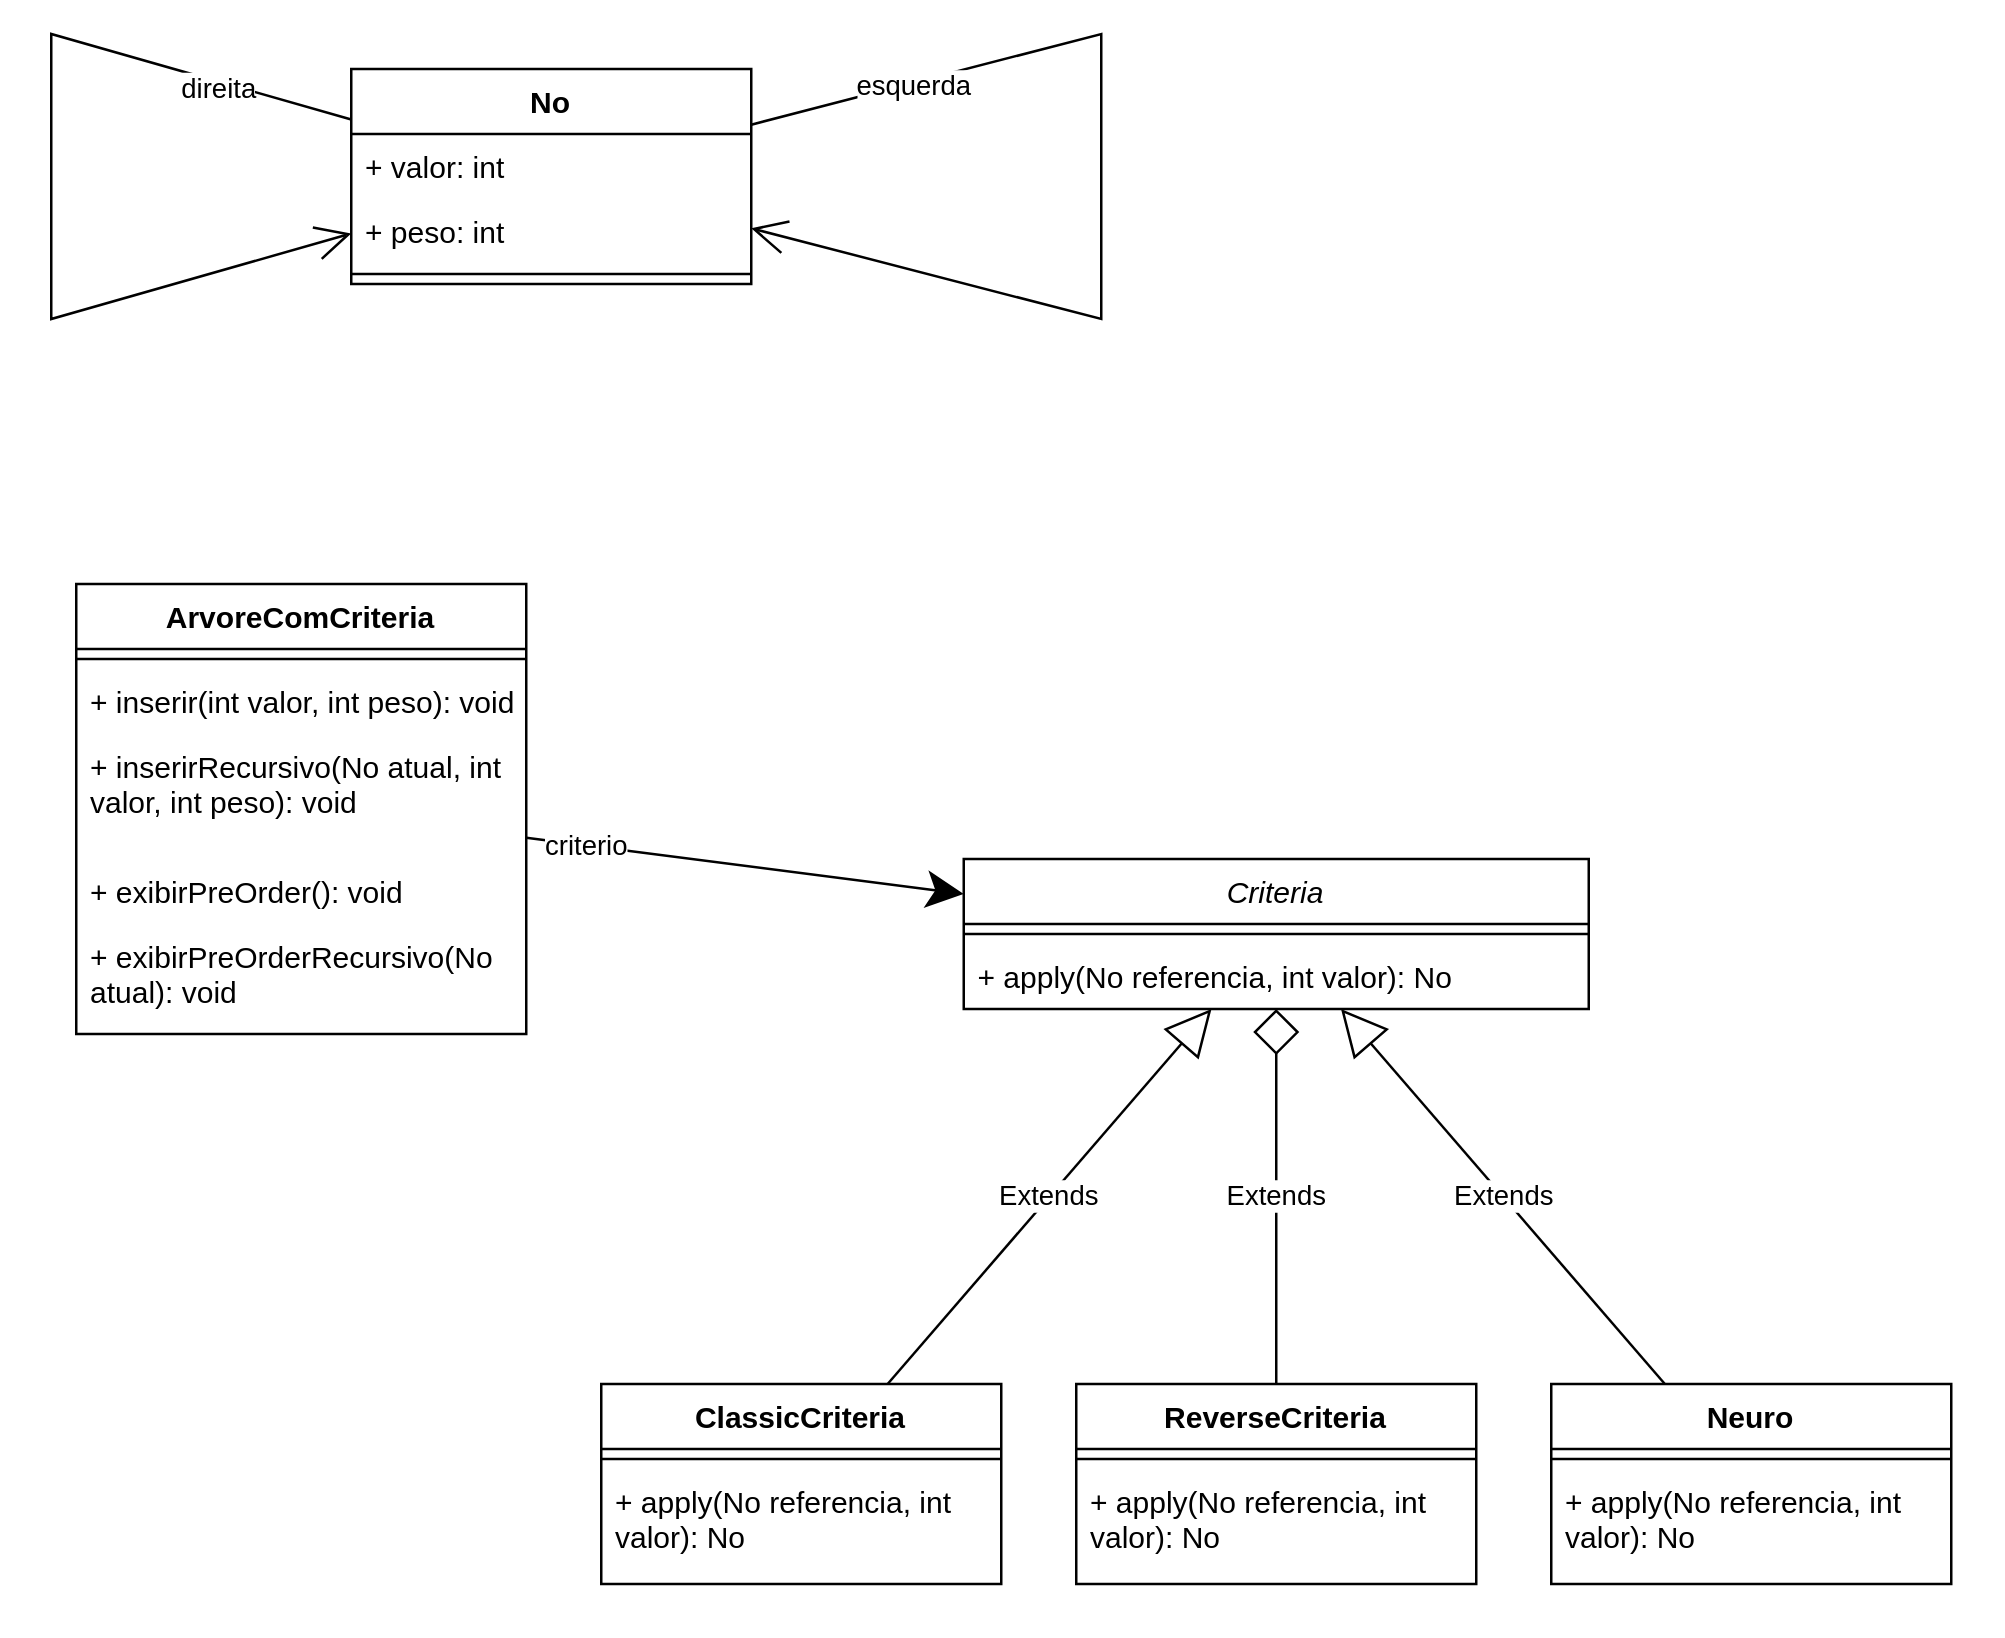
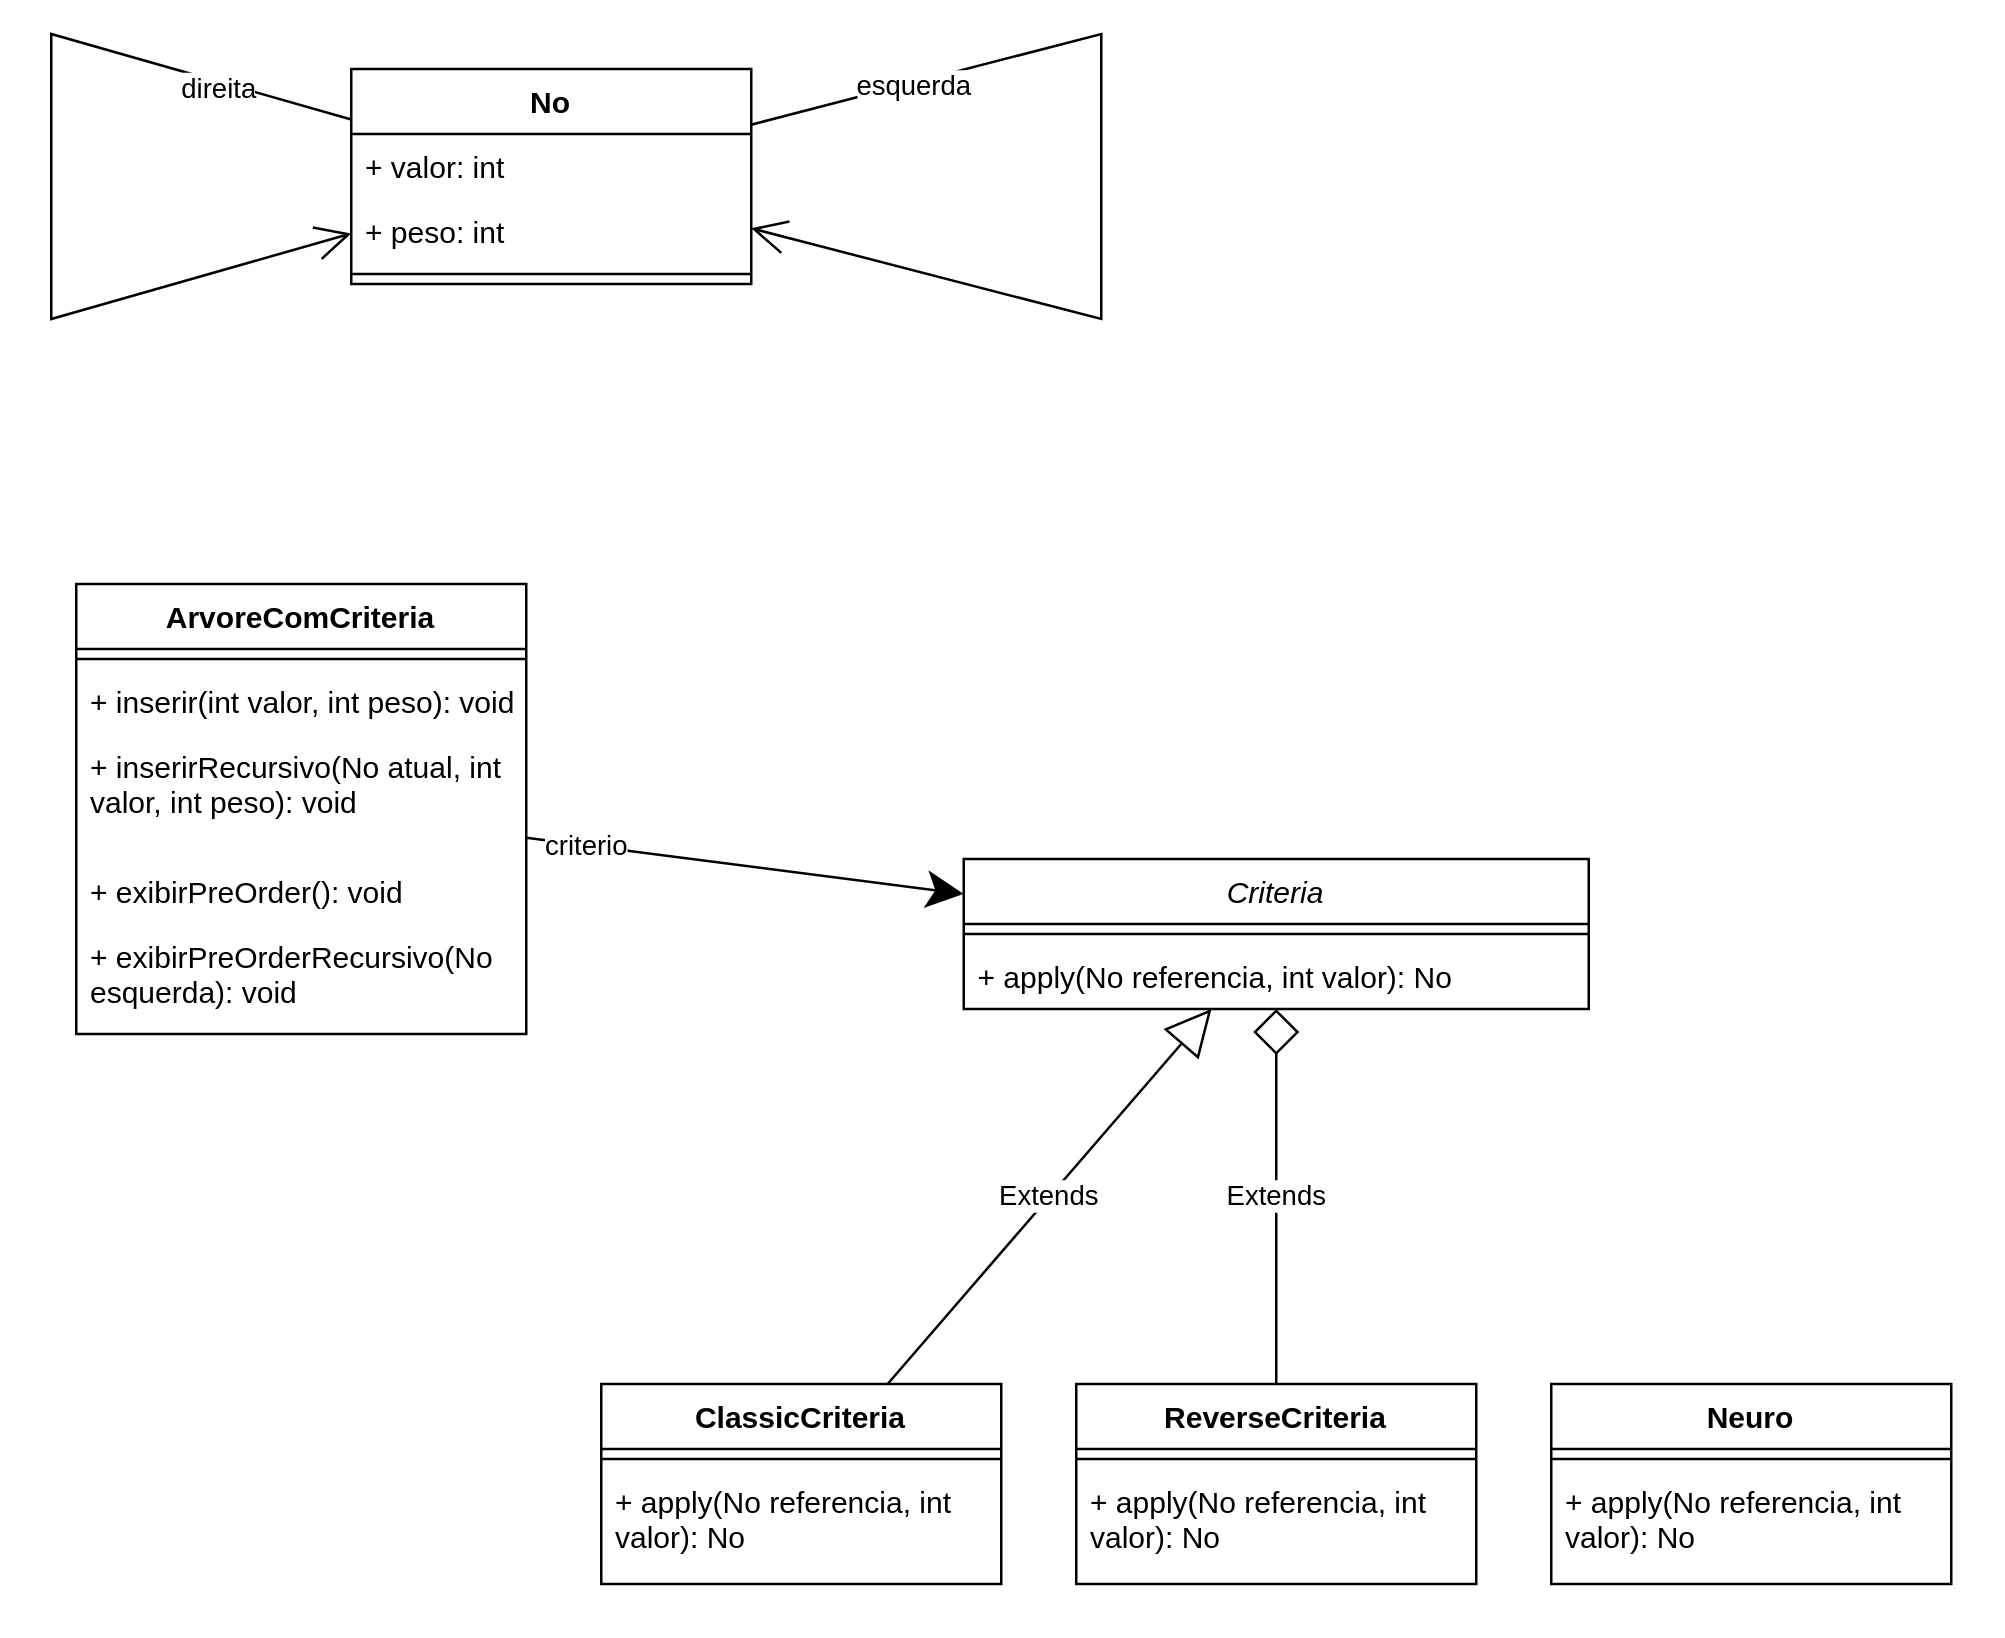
node "+ exibirPreOrderRecursivo(No atual): void": label "+ exibirPreOrderRecursivo(No atual): void" -> "+ exibirPreOrderRecursivo(No esquerda): void"
edge "Neuro" -> "Criteria": removed, label "Extends"
